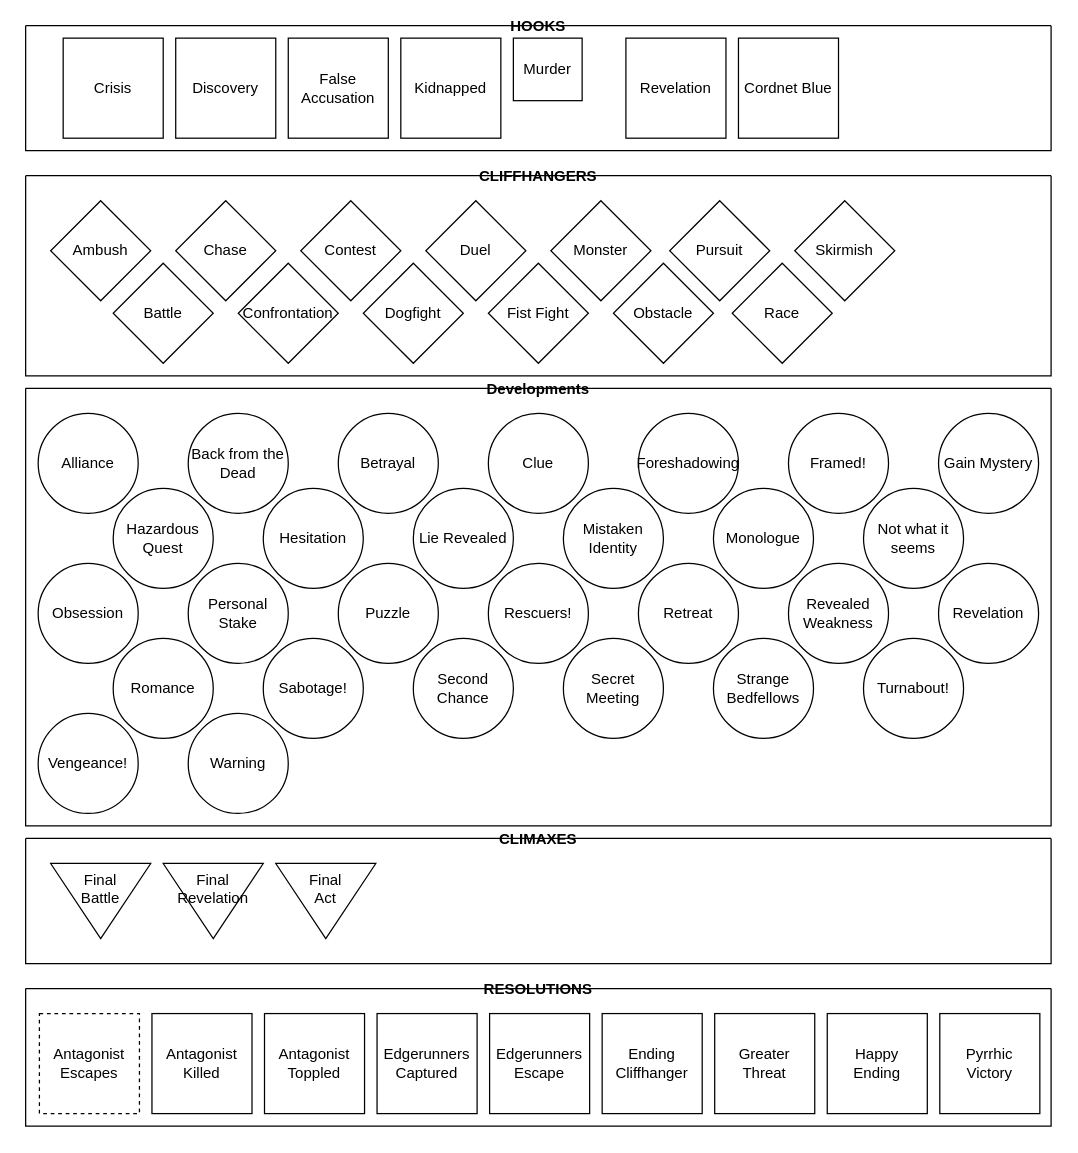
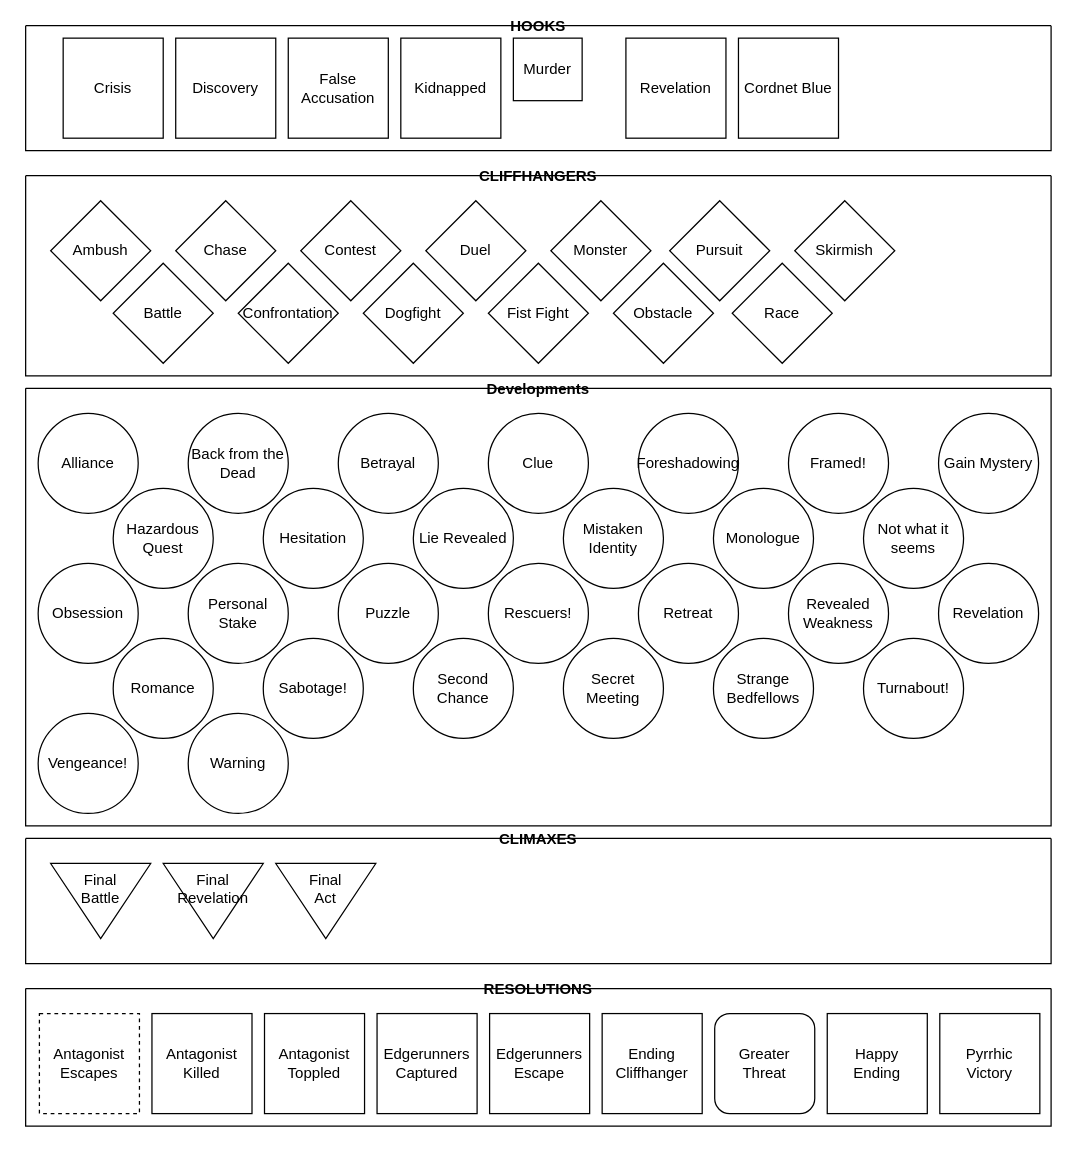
node "Greater Threat": shape rectangle -> rounded rectangle
